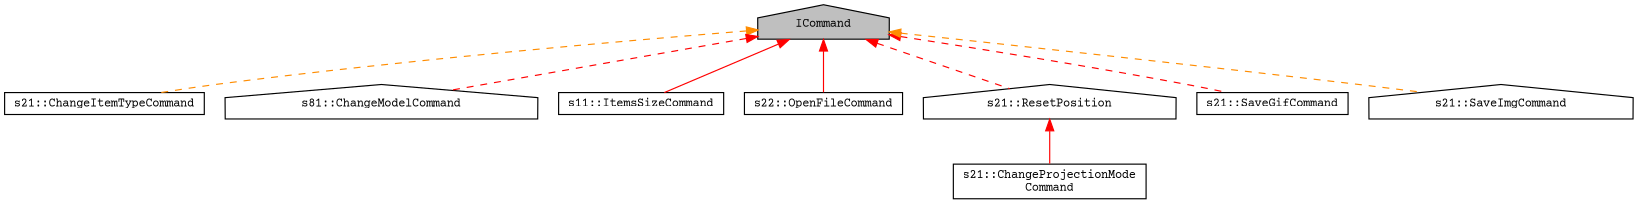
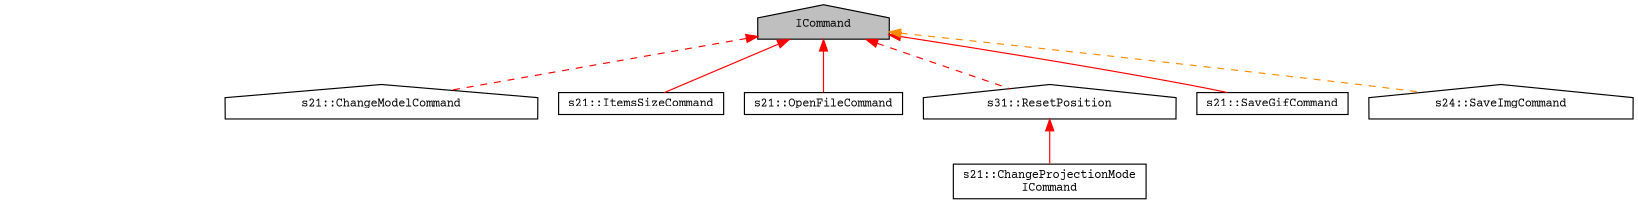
edge "s21::SaveGifCommand" -> "ICommand": style dashed -> solid
node "s21::ChangeItemTypeCommand": removed
node "s81::ChangeModelCommand": label "s81::ChangeModelCommand" -> "s21::ChangeModelCommand"
node "s11::ItemsSizeCommand": label "s11::ItemsSizeCommand" -> "s21::ItemsSizeCommand"
node "s22::OpenFileCommand": label "s22::OpenFileCommand" -> "s21::OpenFileCommand"
node "s21::ResetPosition": label "s21::ResetPosition" -> "s31::ResetPosition"
node "s21::SaveImgCommand": label "s21::SaveImgCommand" -> "s24::SaveImgCommand"
node "s21::ChangeProjectionMode Command": label "s21::ChangeProjectionMode Command" -> "s21::ChangeProjectionMode ICommand"
